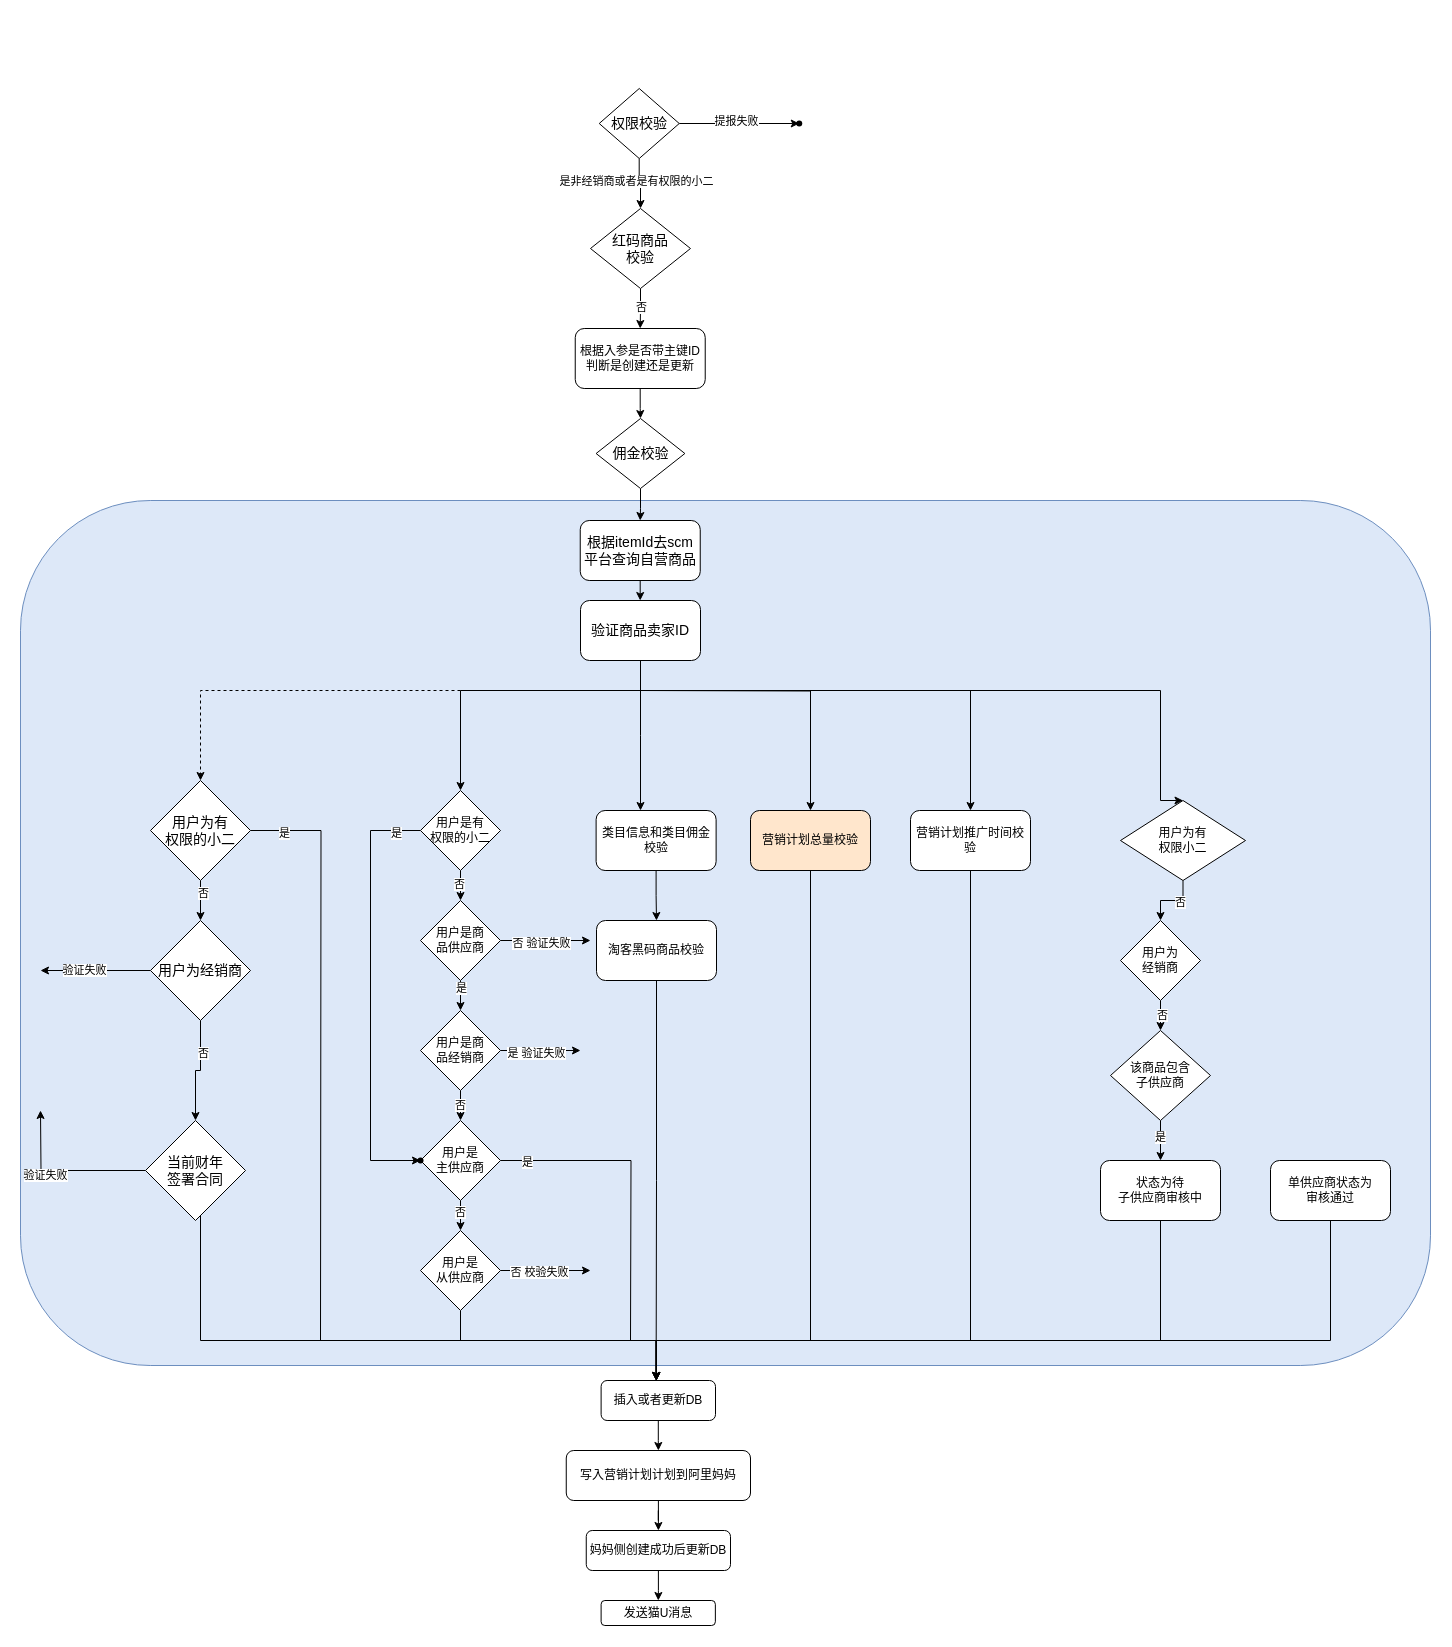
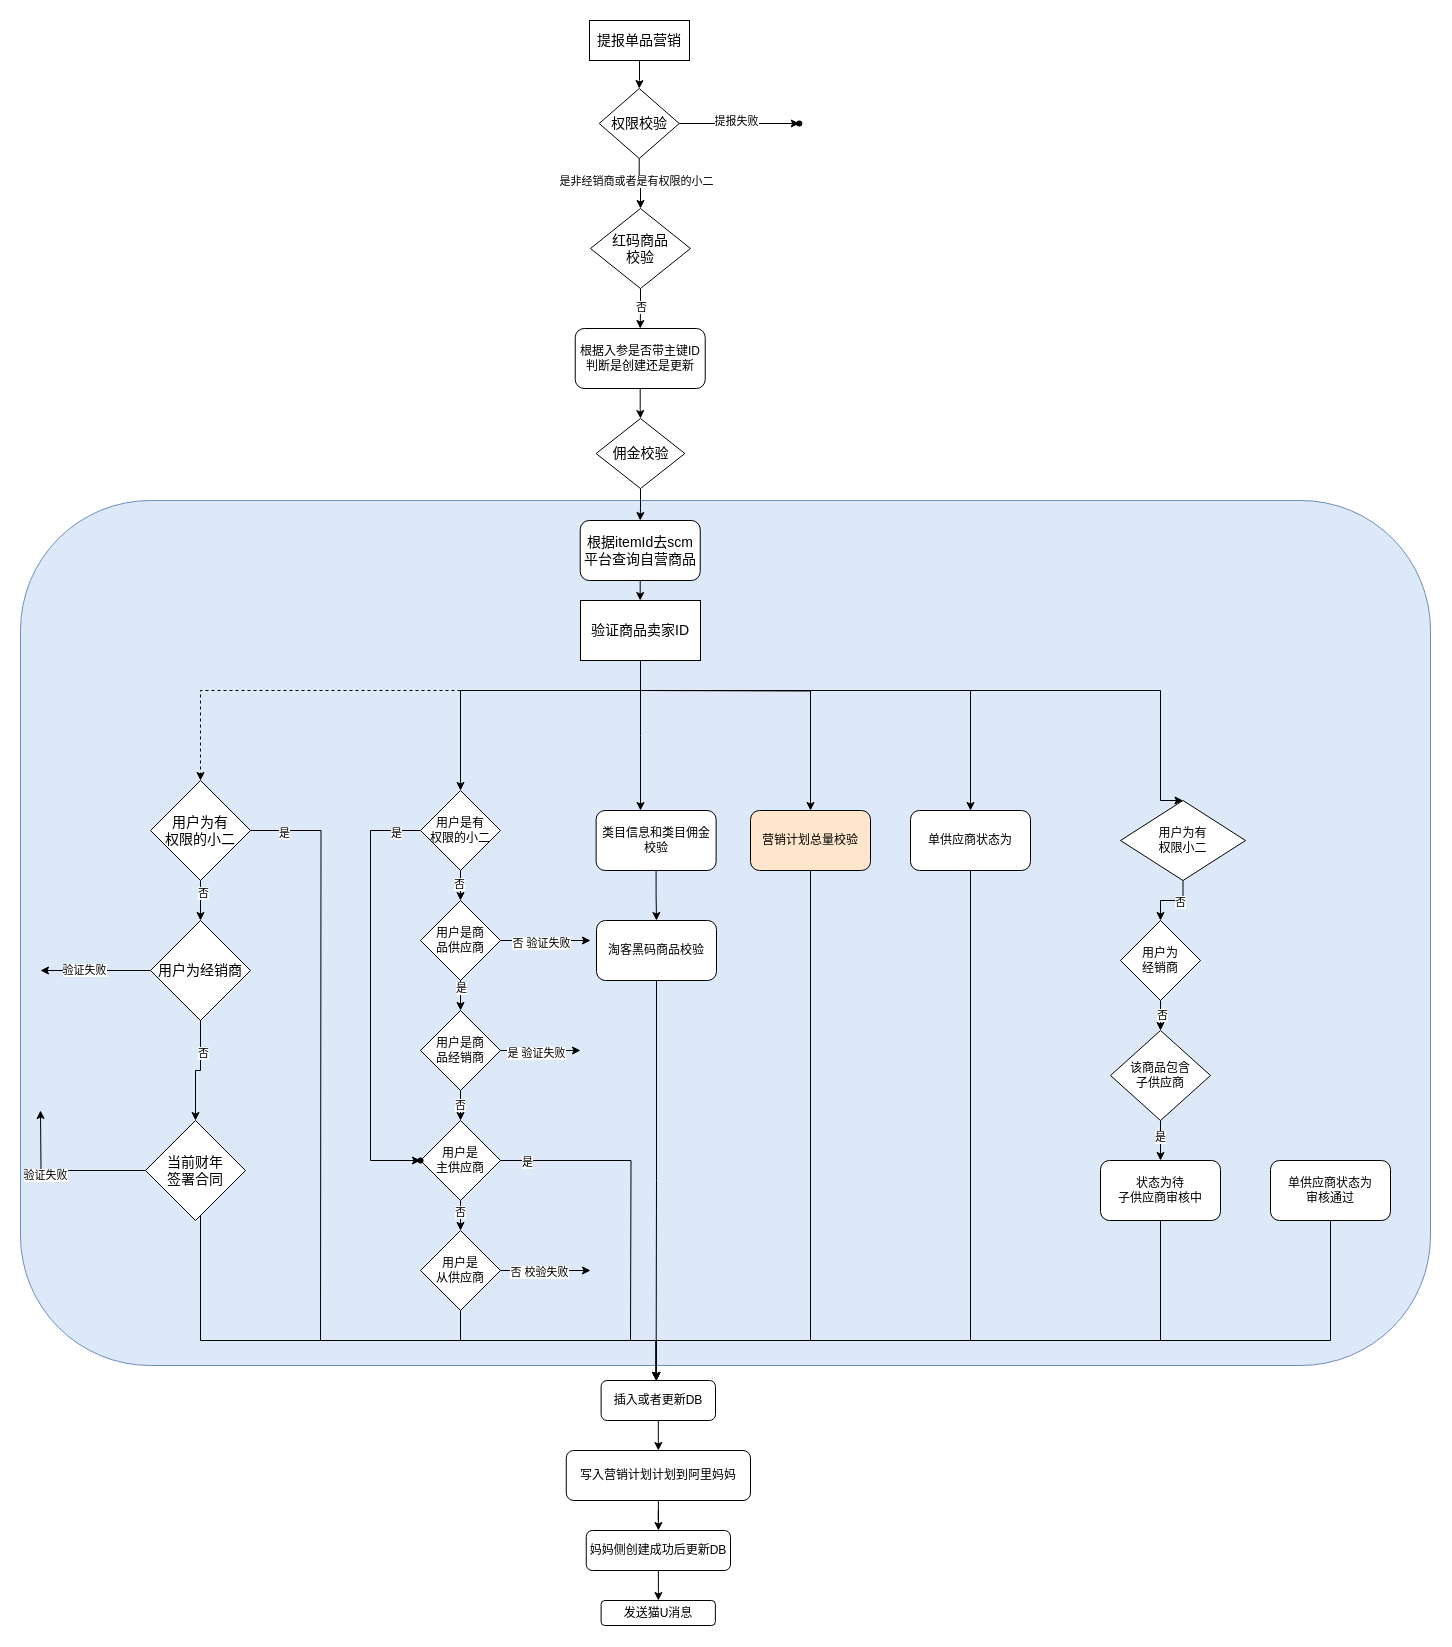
node "提报单品营销": added
edge "提报单品营销" -> "权限校验": added
node "验证商品卖家ID": shape rounded rectangle -> rectangle
node "营销计划推广时间校验": label "营销计划推广时间校验" -> "单供应商状态为"
